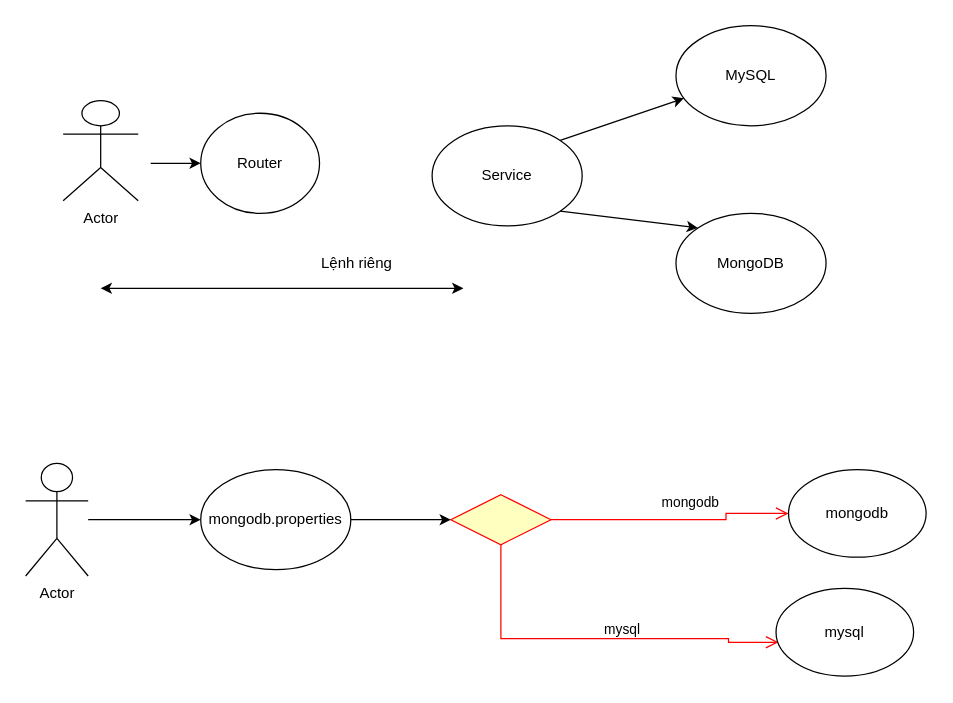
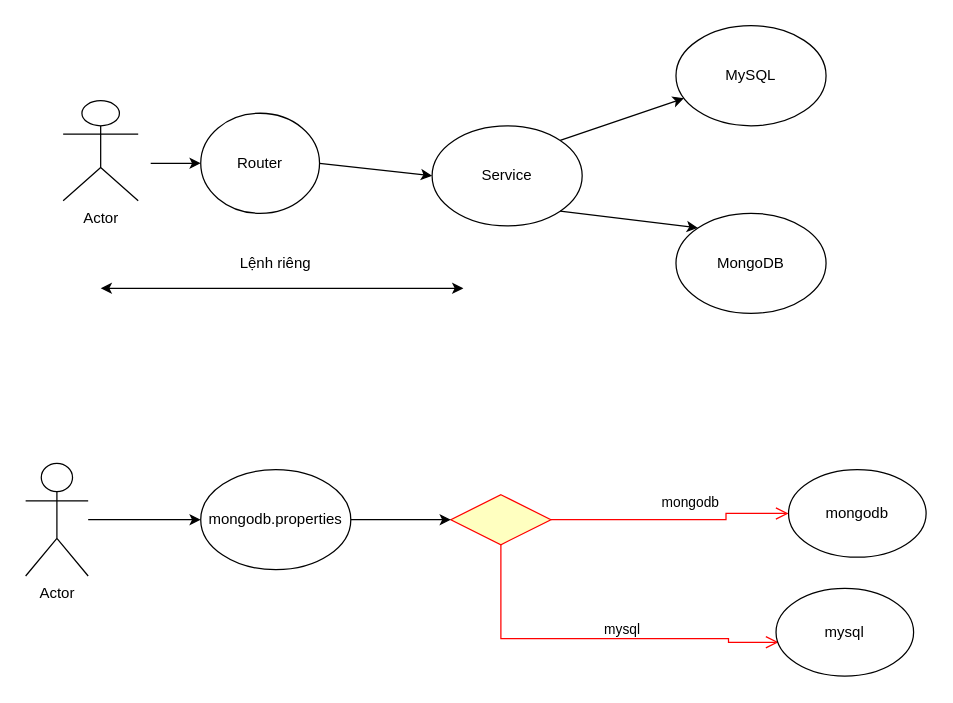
edge "Router" -> "Service": added
node "Lệnh riêng": moved (357, 263) -> (276, 263)
